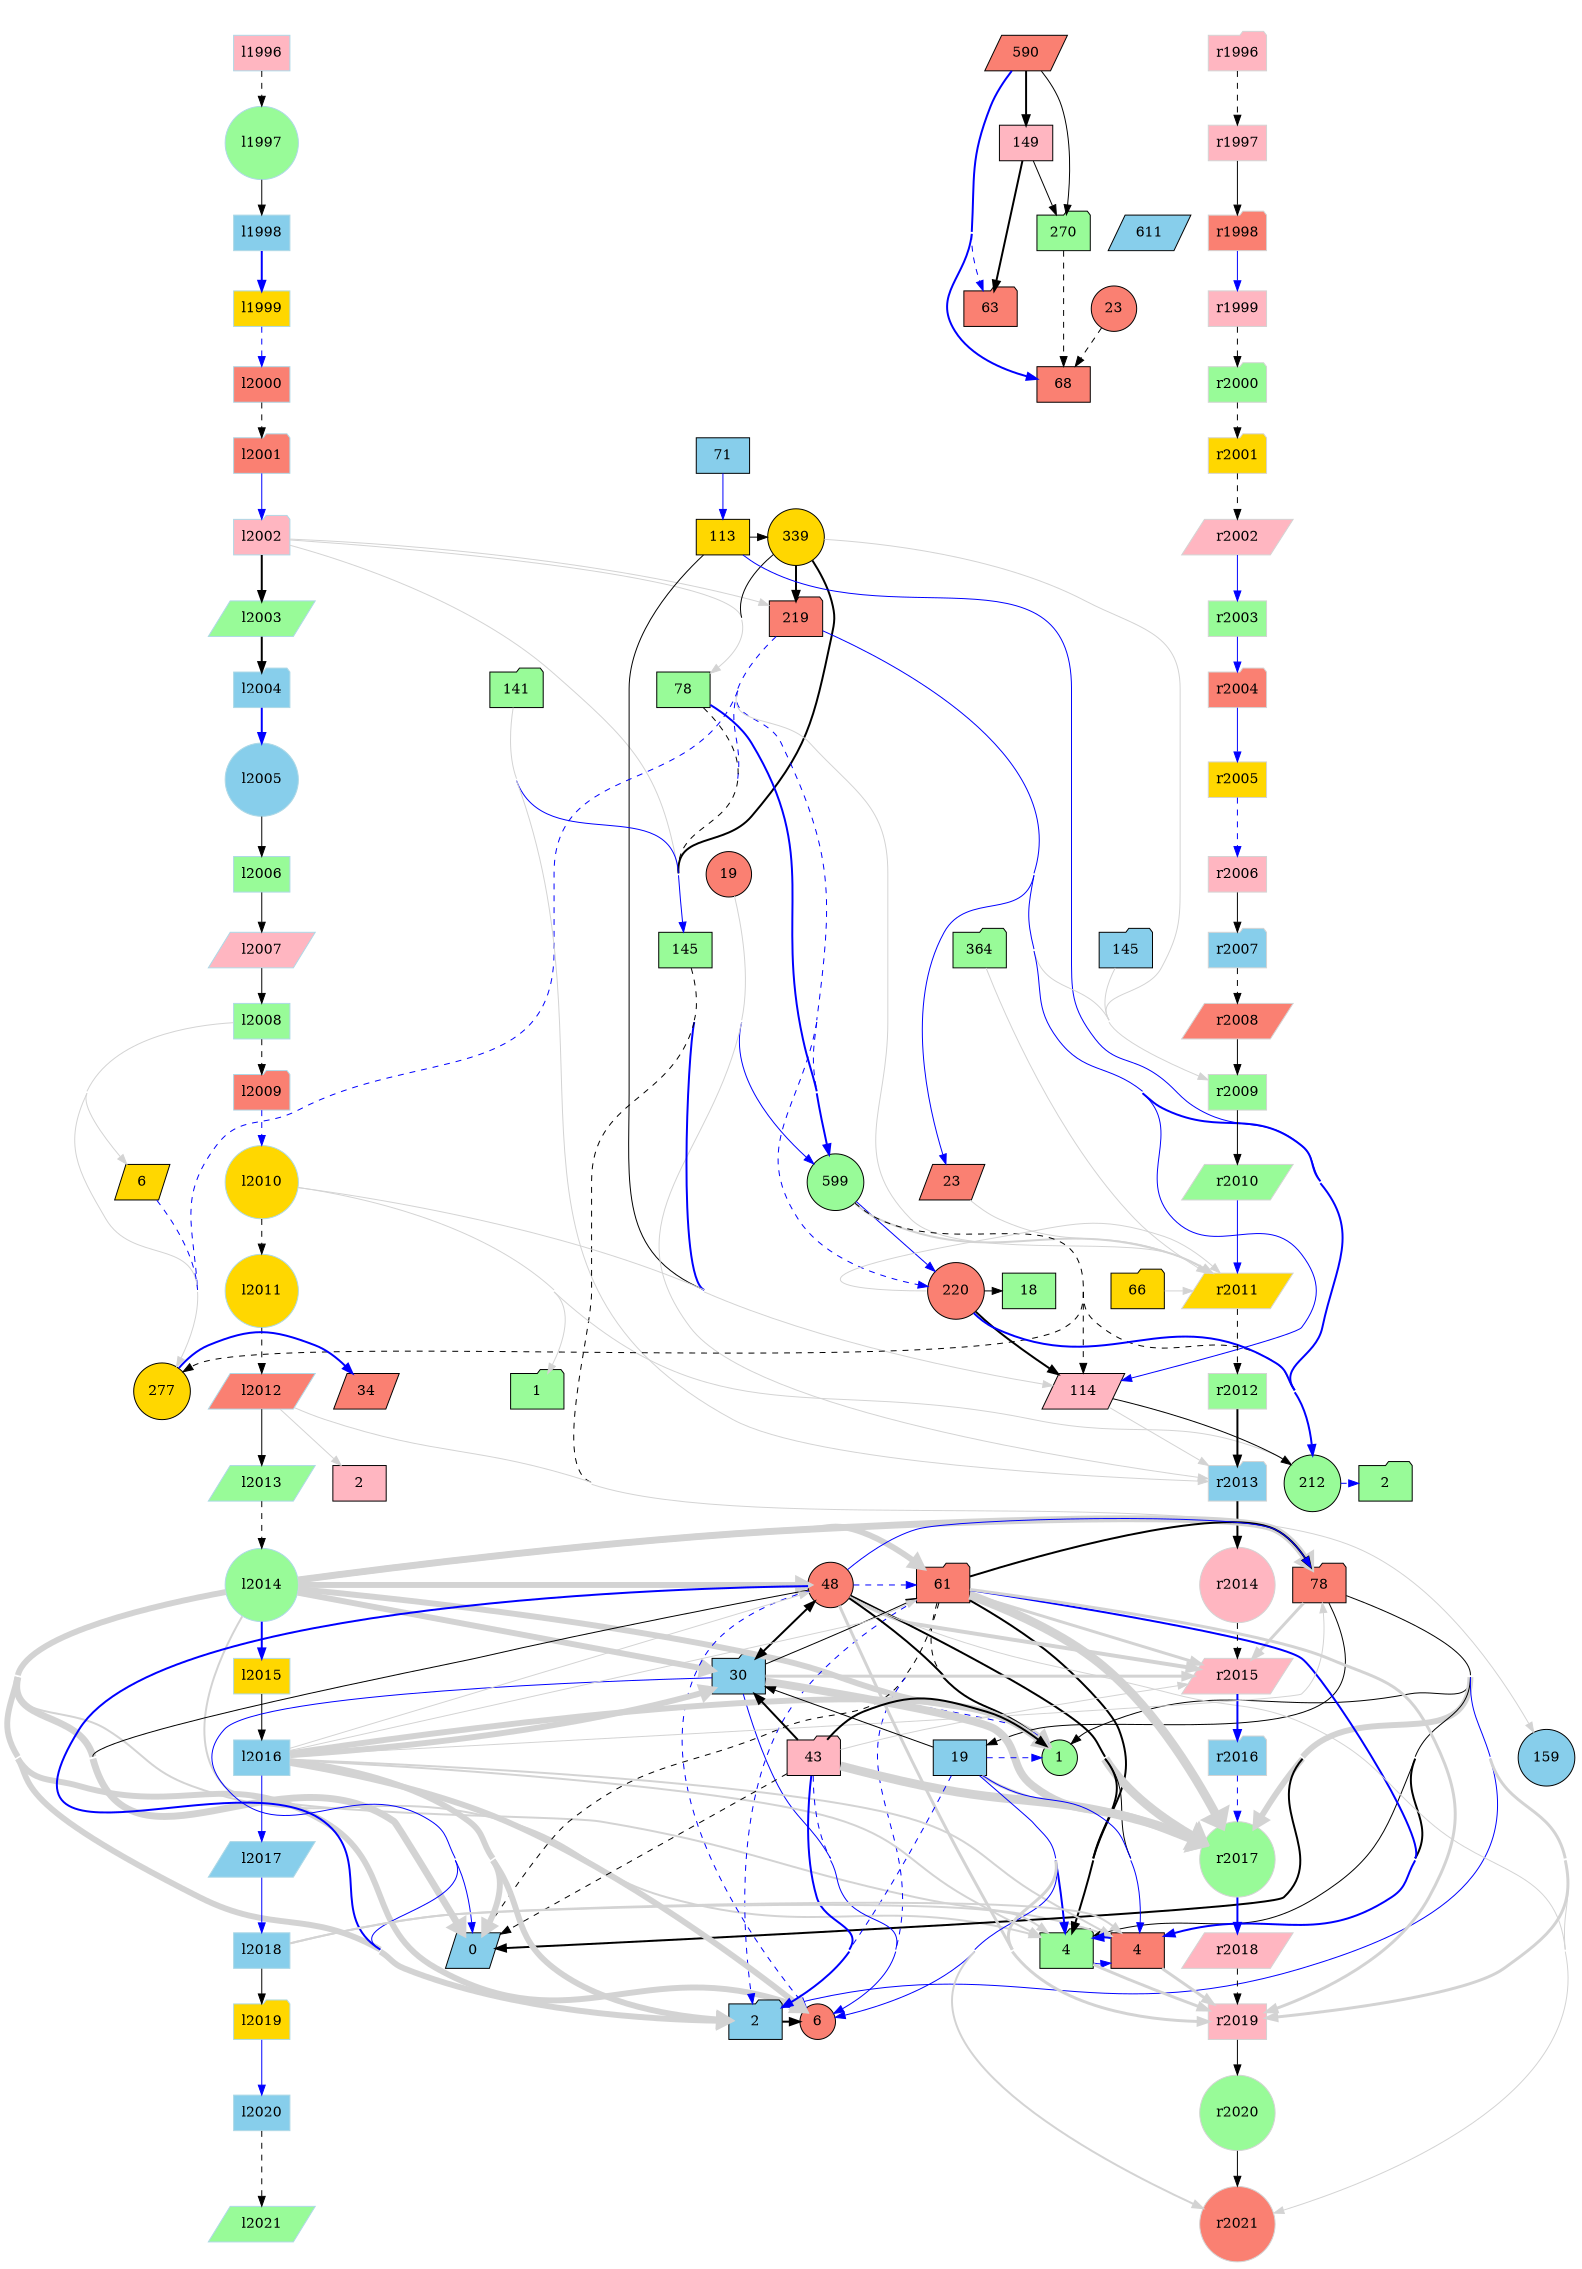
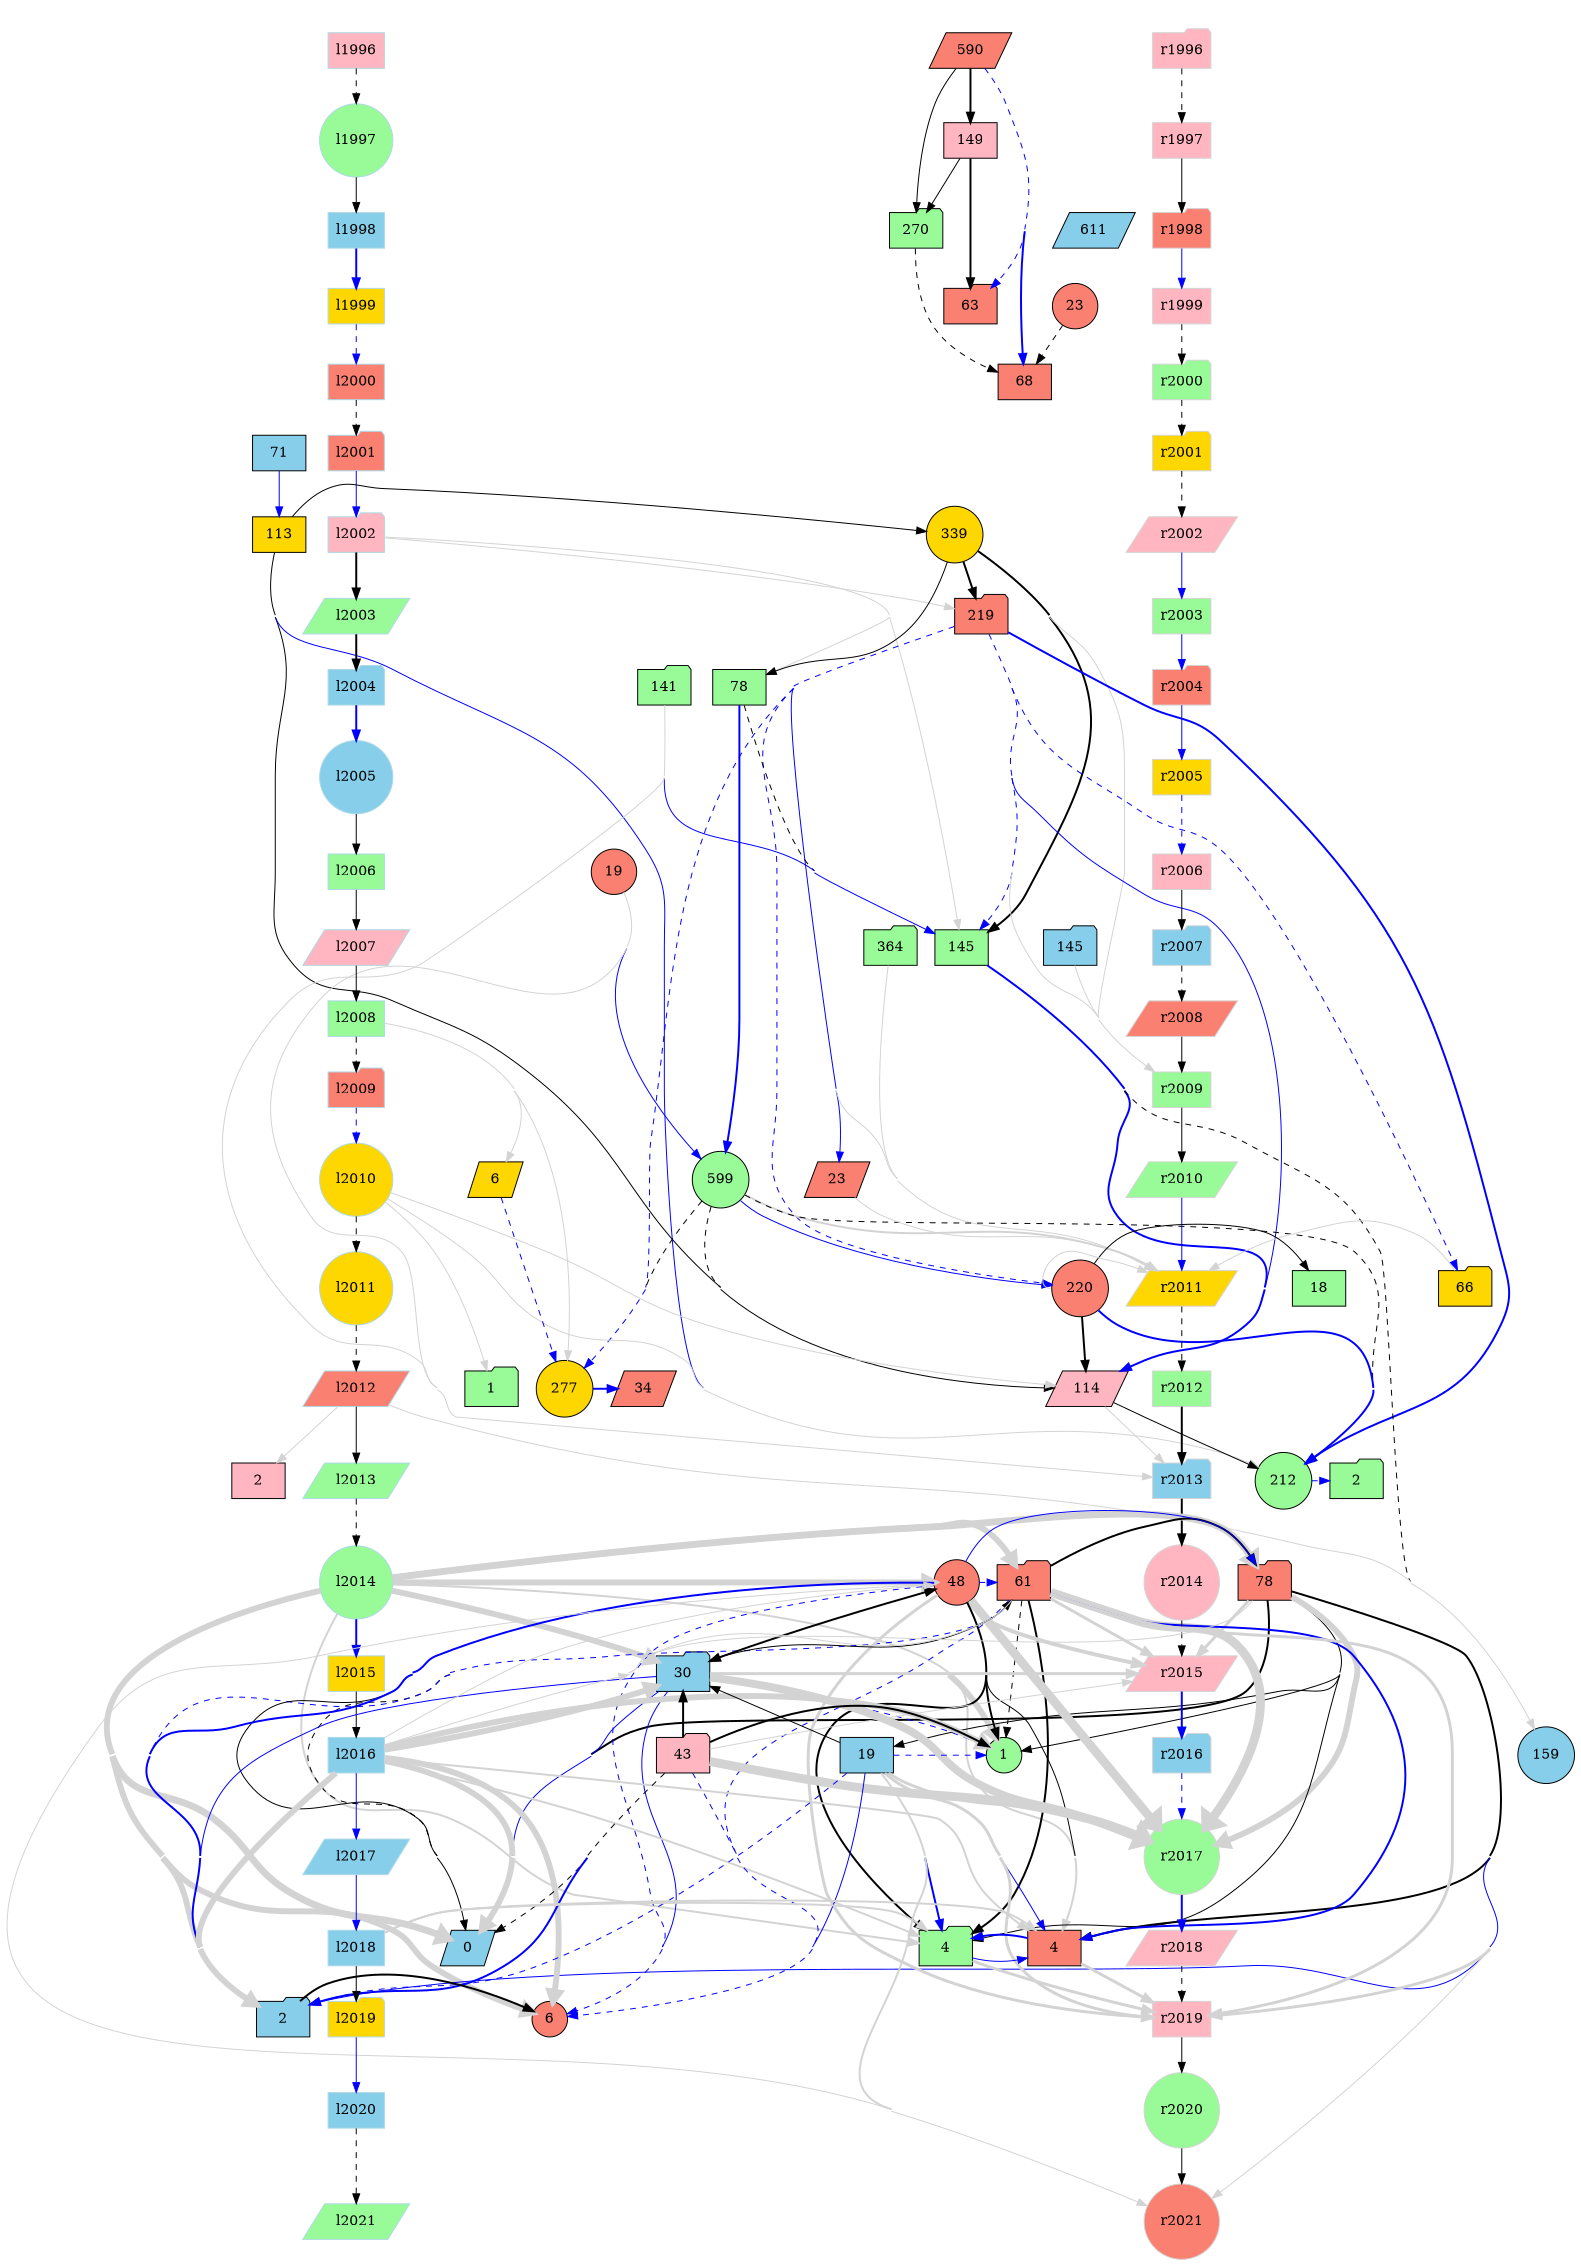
edge "219" -> "599": now "219" -> "66"
